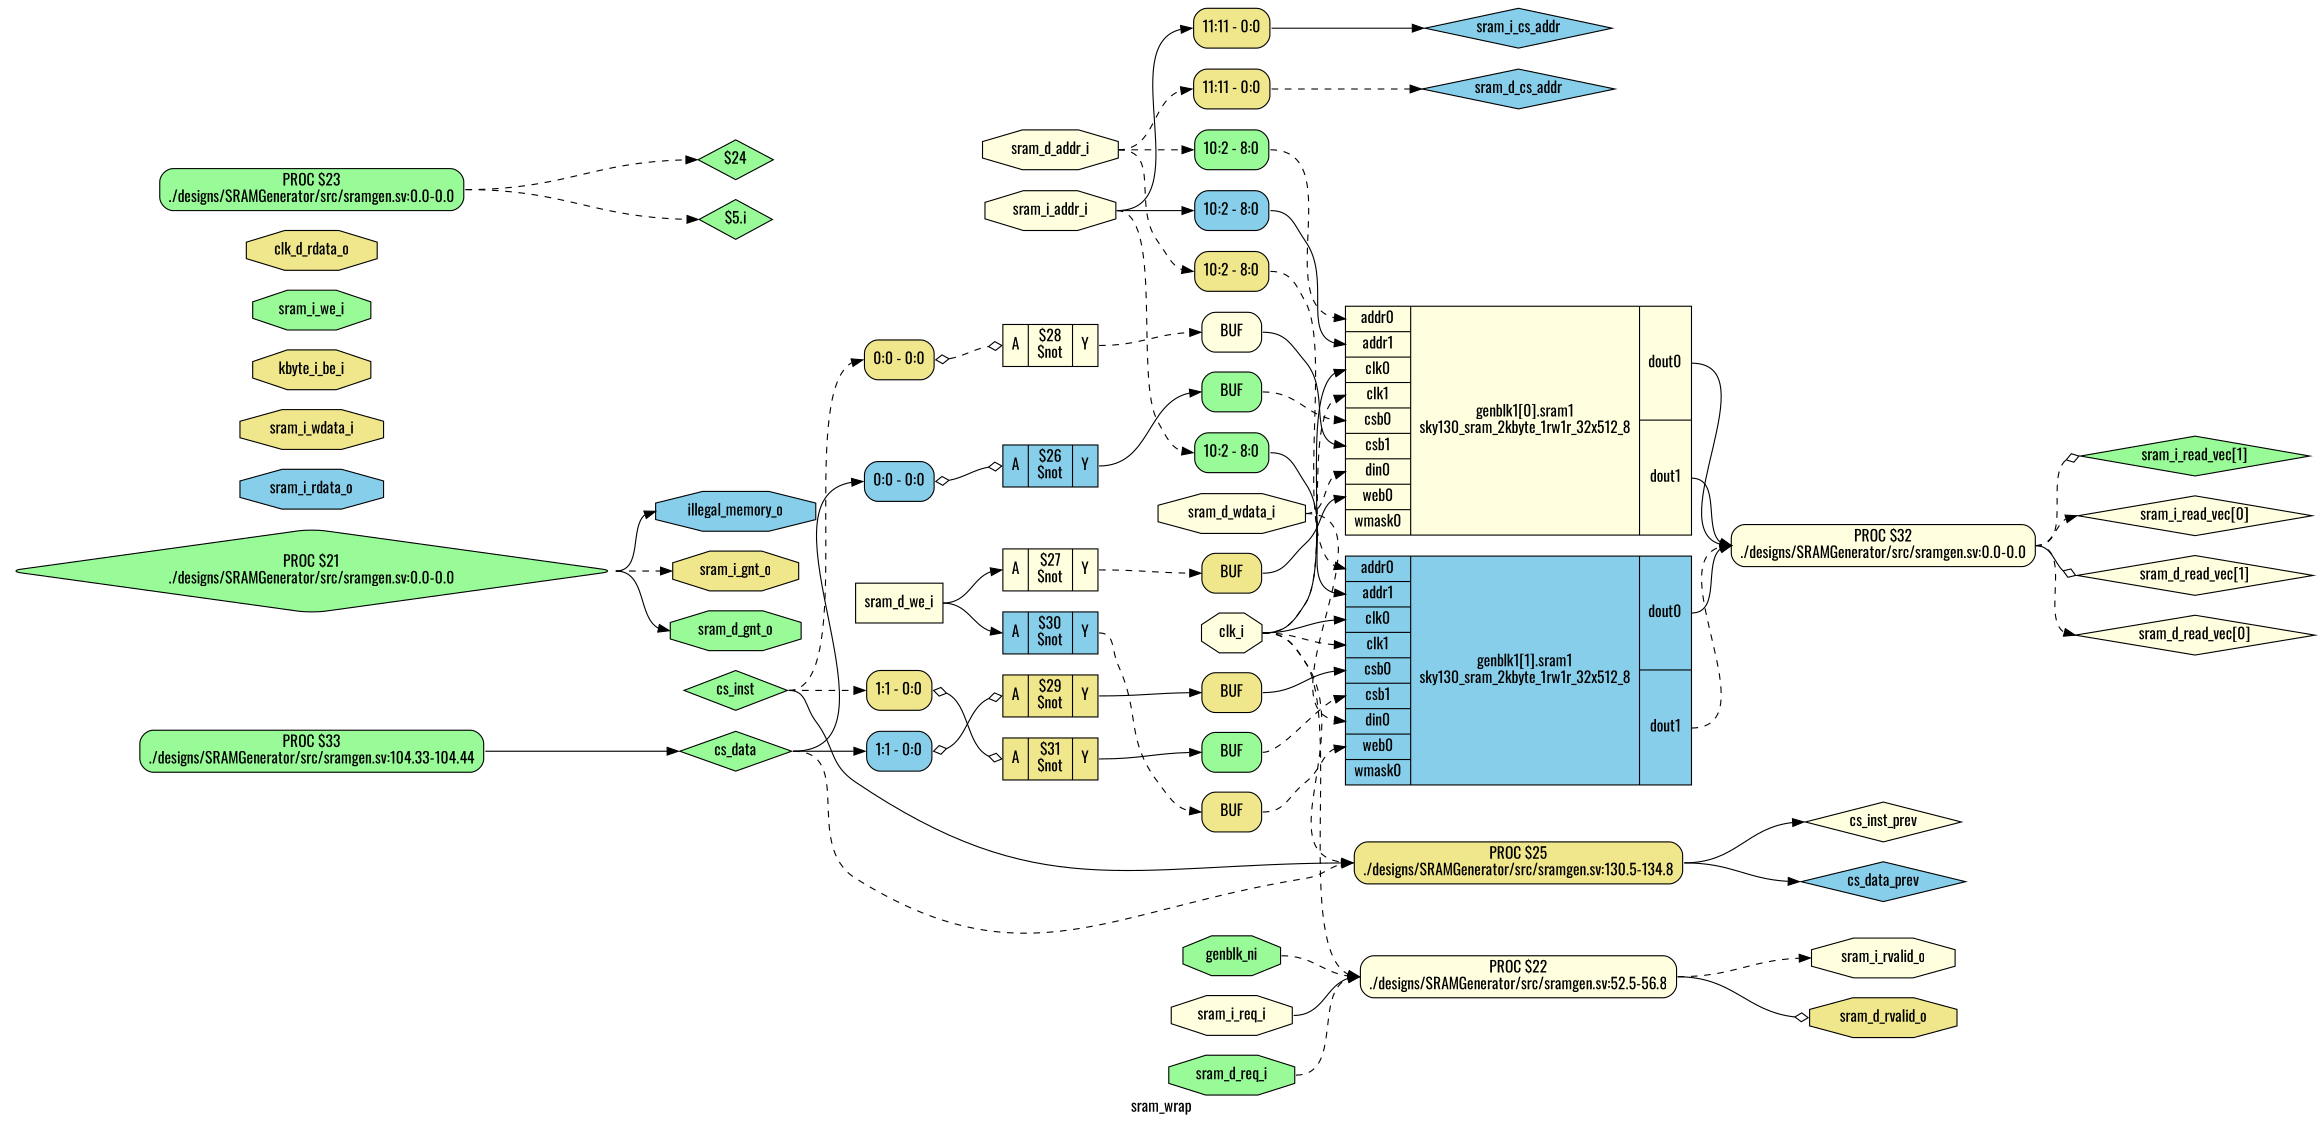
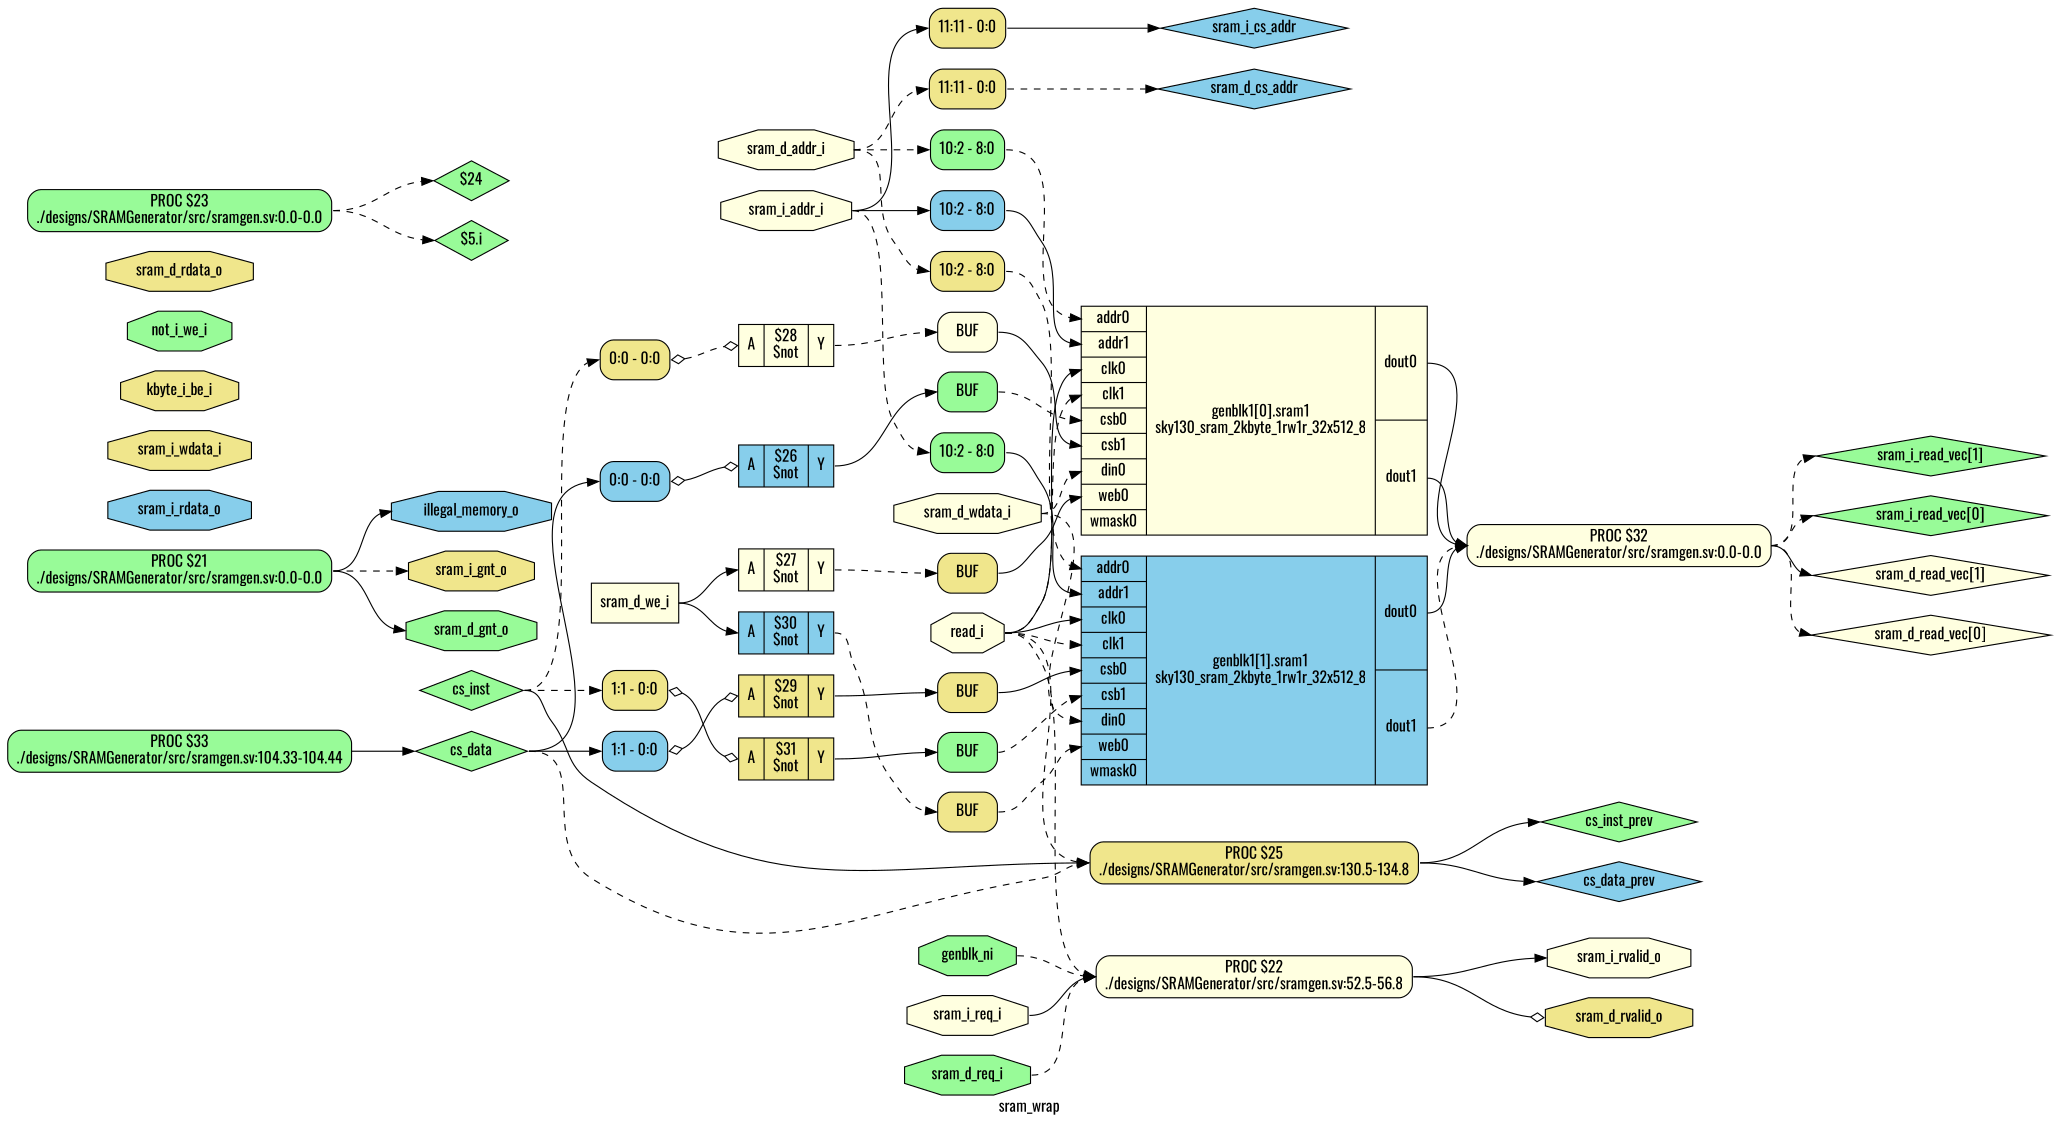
node "clk_d_rdata_o": label "clk_d_rdata_o" -> "sram_d_rdata_o"
node "sram_i_we_i": label "sram_i_we_i" -> "not_i_we_i"
edge "PROC $32 ./designs/SRAMGenerator/src/sramgen.sv:0.0-0.0" -> "sram_i_read_vec[1]": arrowhead odiamond -> normal
node "sram_i_read_vec[0]": fillcolor lightyellow -> palegreen
edge "PROC $32 ./designs/SRAMGenerator/src/sramgen.sv:0.0-0.0" -> "sram_d_read_vec[1]": arrowhead odiamond -> normal
node "PROC $21 ./designs/SRAMGenerator/src/sramgen.sv:0.0-0.0": shape diamond -> box
node "clk_i": label "clk_i" -> "read_i"
node "cs_inst_prev": fillcolor lightyellow -> palegreen
edge "PROC $22 ./designs/SRAMGenerator/src/sramgen.sv:52.5-56.8" -> "sram_i_rvalid_o": style dashed -> solid
